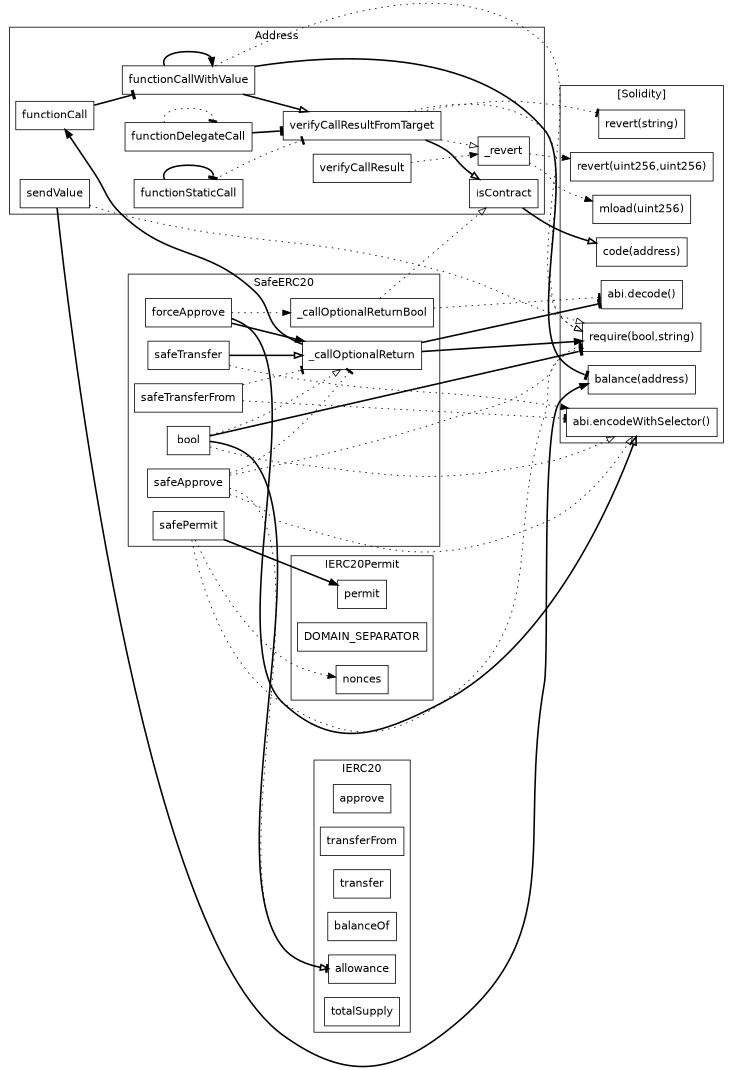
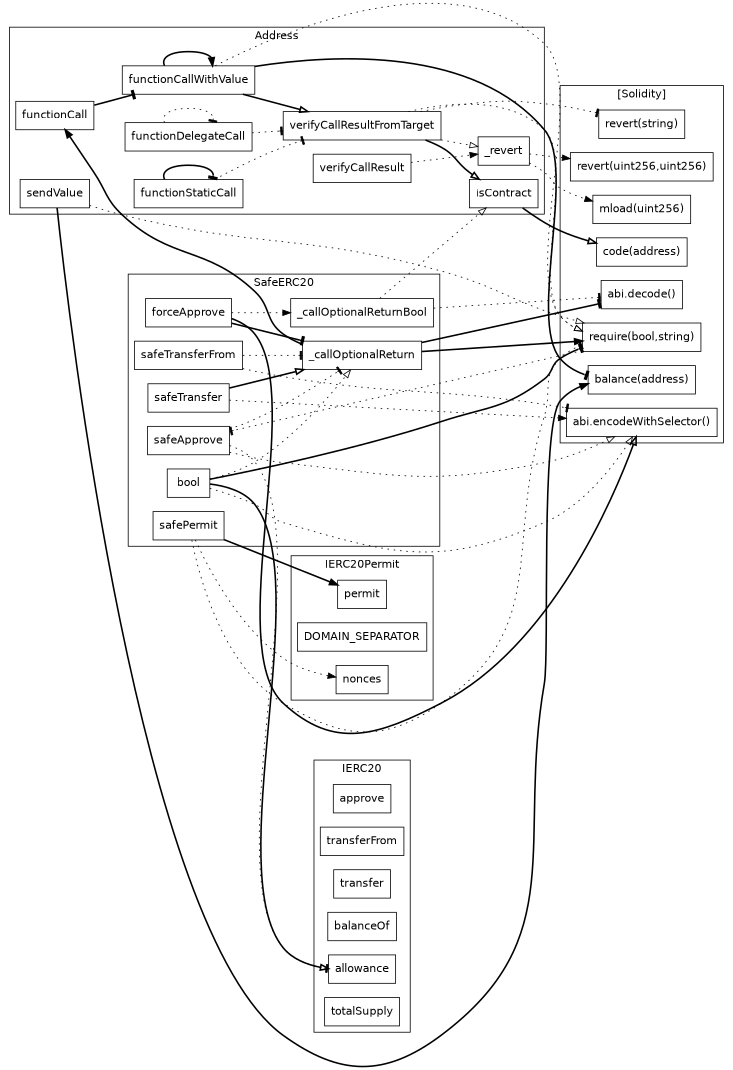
edge "functionDelegateCall" -> "verifyCallResultFromTarget": style bold -> dotted
edge "forceApprove" -> "_callOptionalReturn": arrowhead normal -> tee
edge "safeApprove" -> "require(bool,string)": reversed
